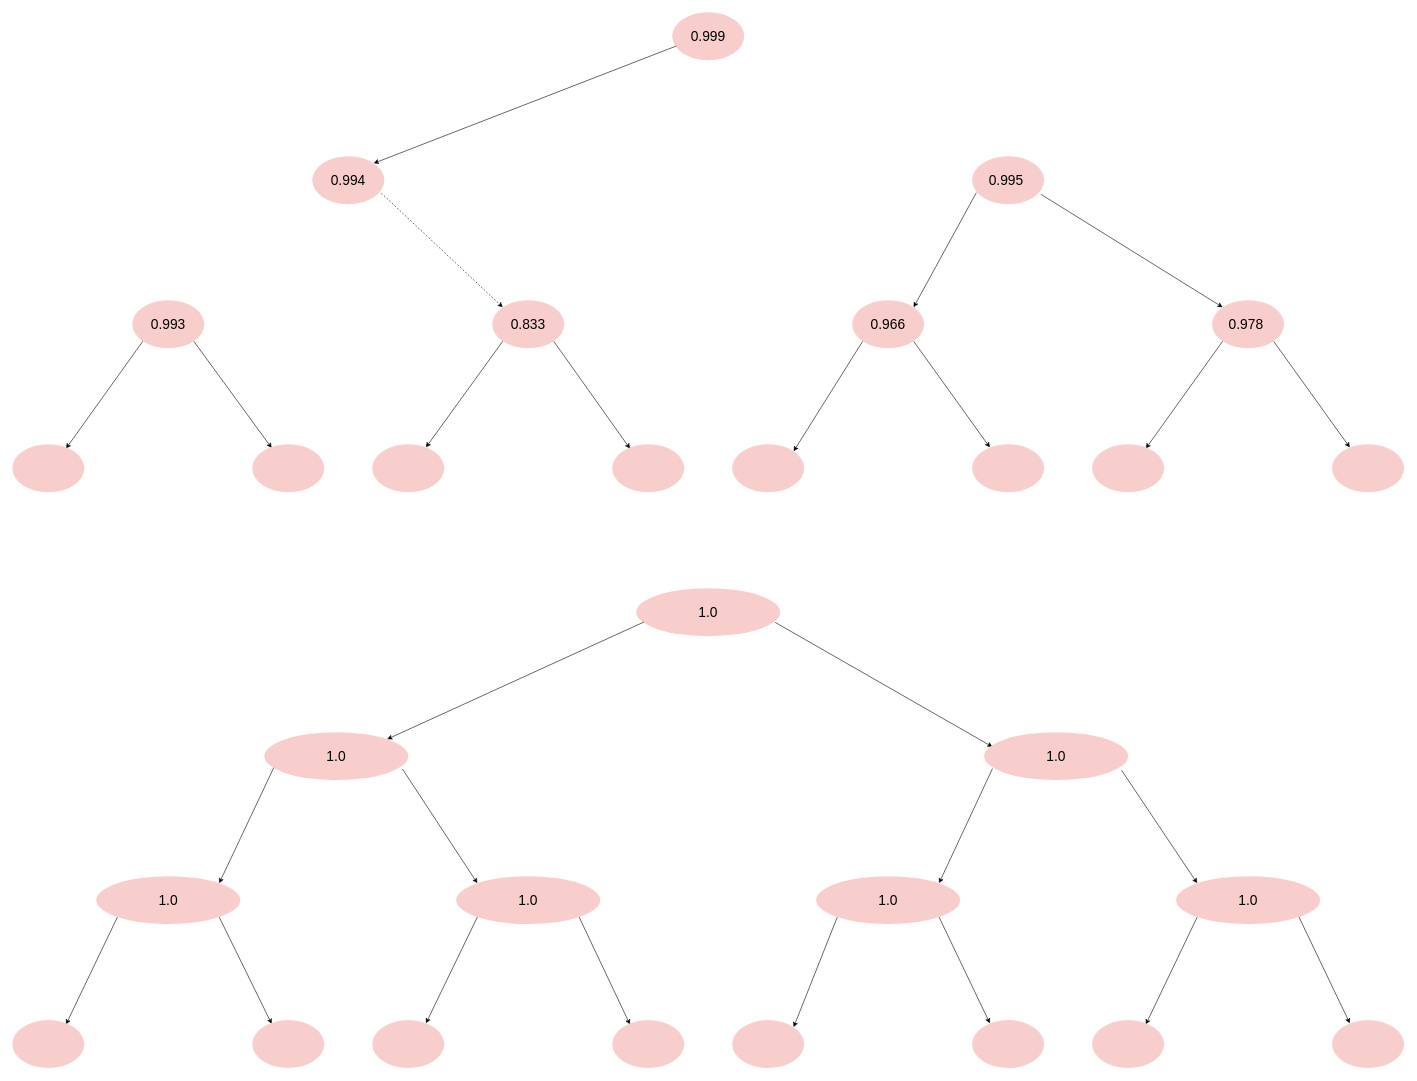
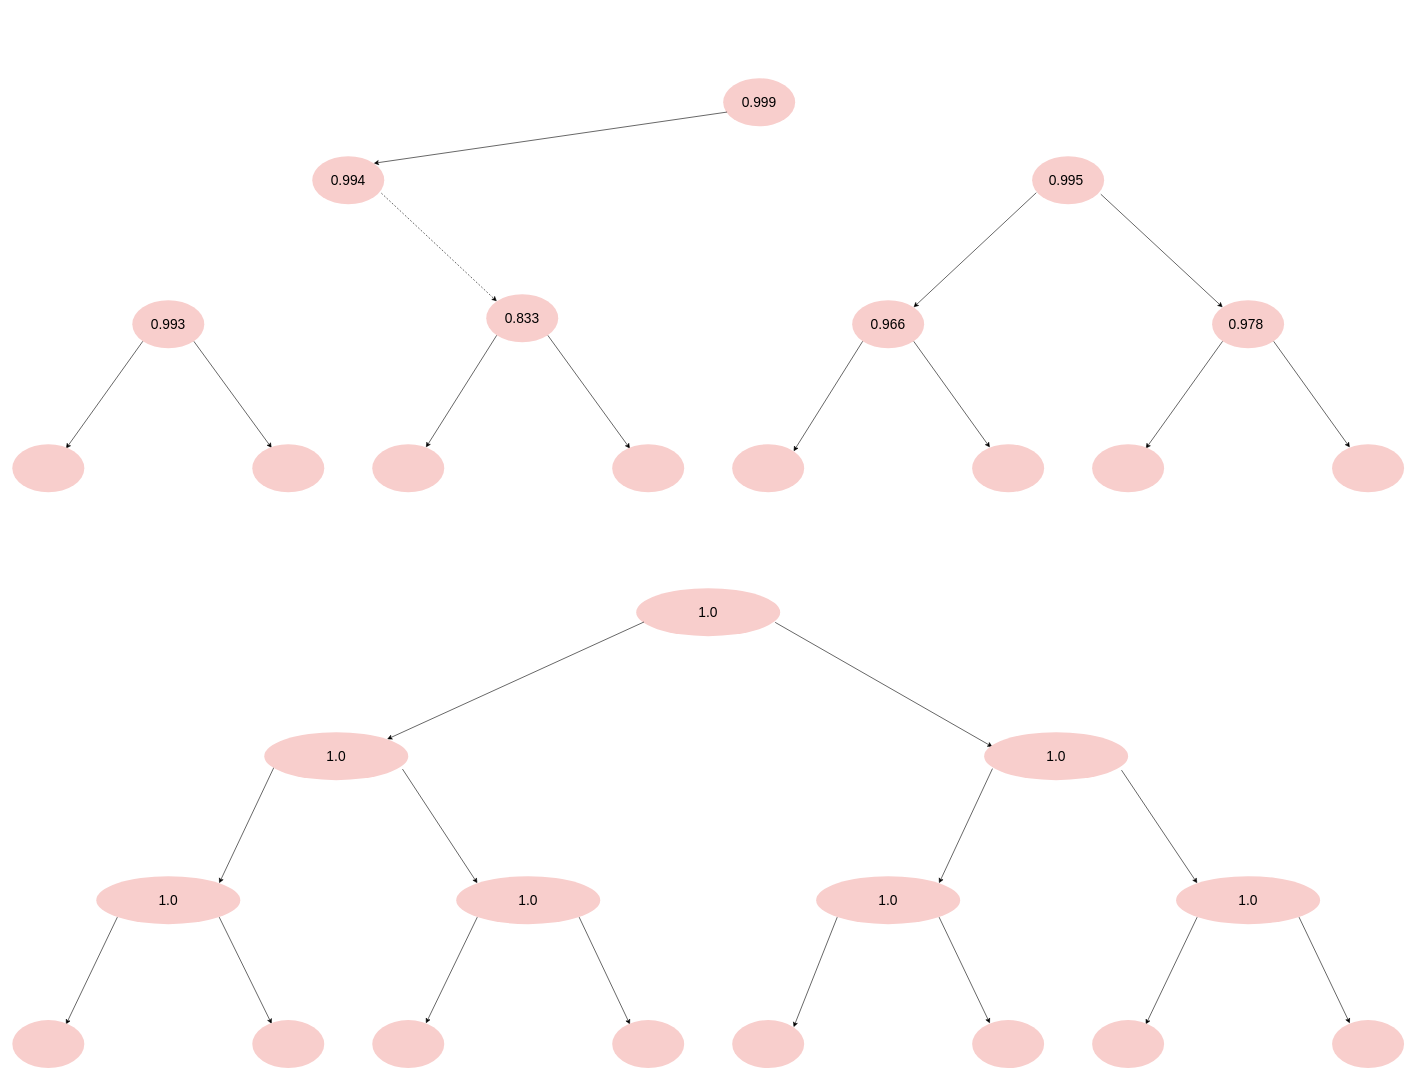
node "0.999": moved (708, 36) -> (759, 102)
node "0.995": moved (1008, 180) -> (1068, 180)
node "0.833": moved (528, 324) -> (522, 318)
